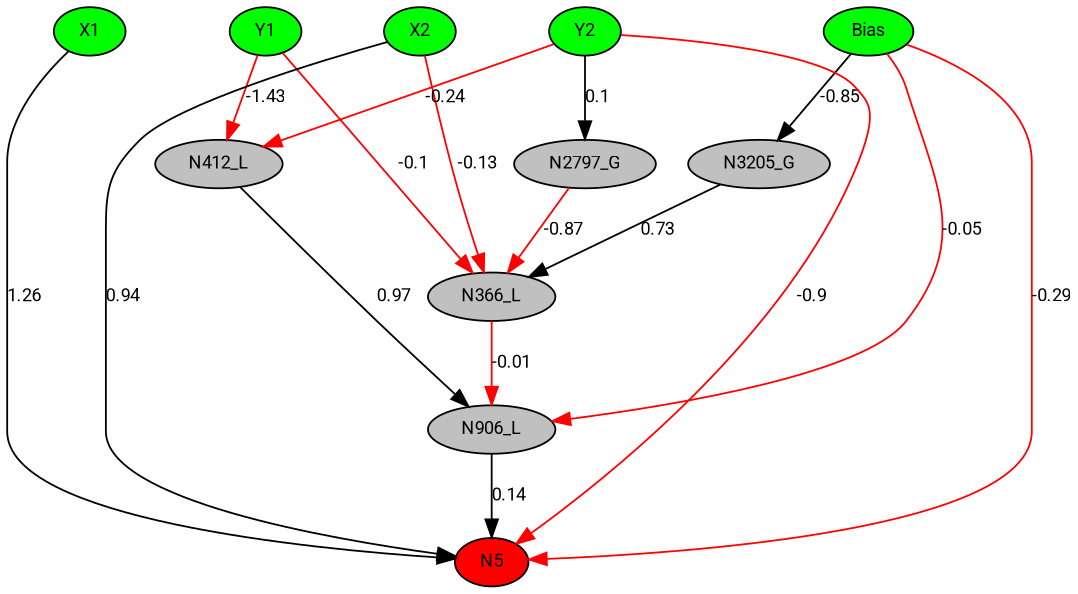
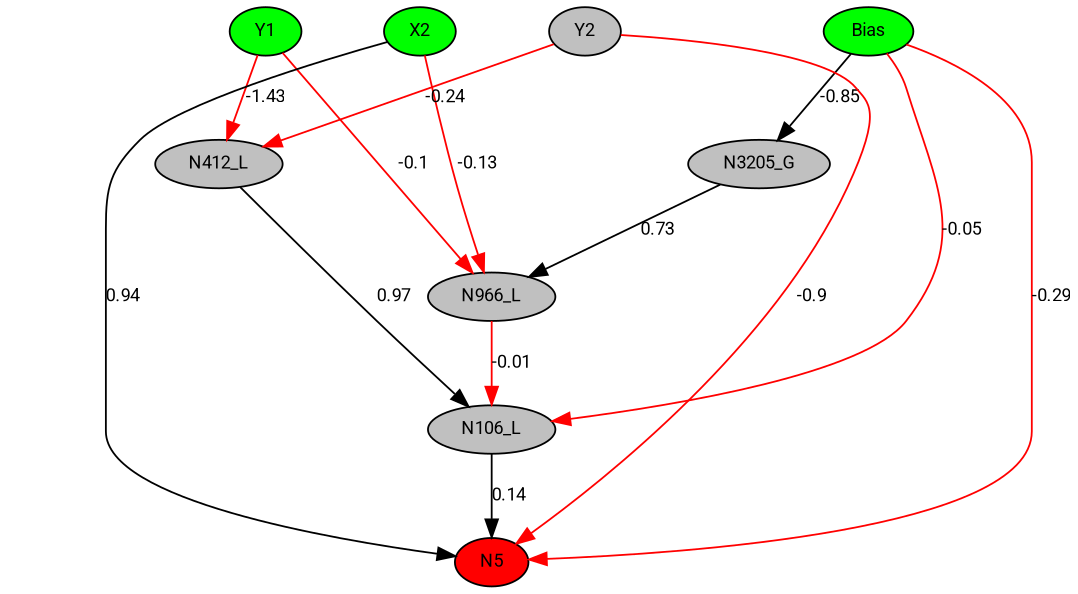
node "X1": removed
node "Y2": fillcolor green -> gray
node "N2797_G": removed
node "N366_L": label "N366_L" -> "N966_L"
node "N906_L": label "N906_L" -> "N106_L"
